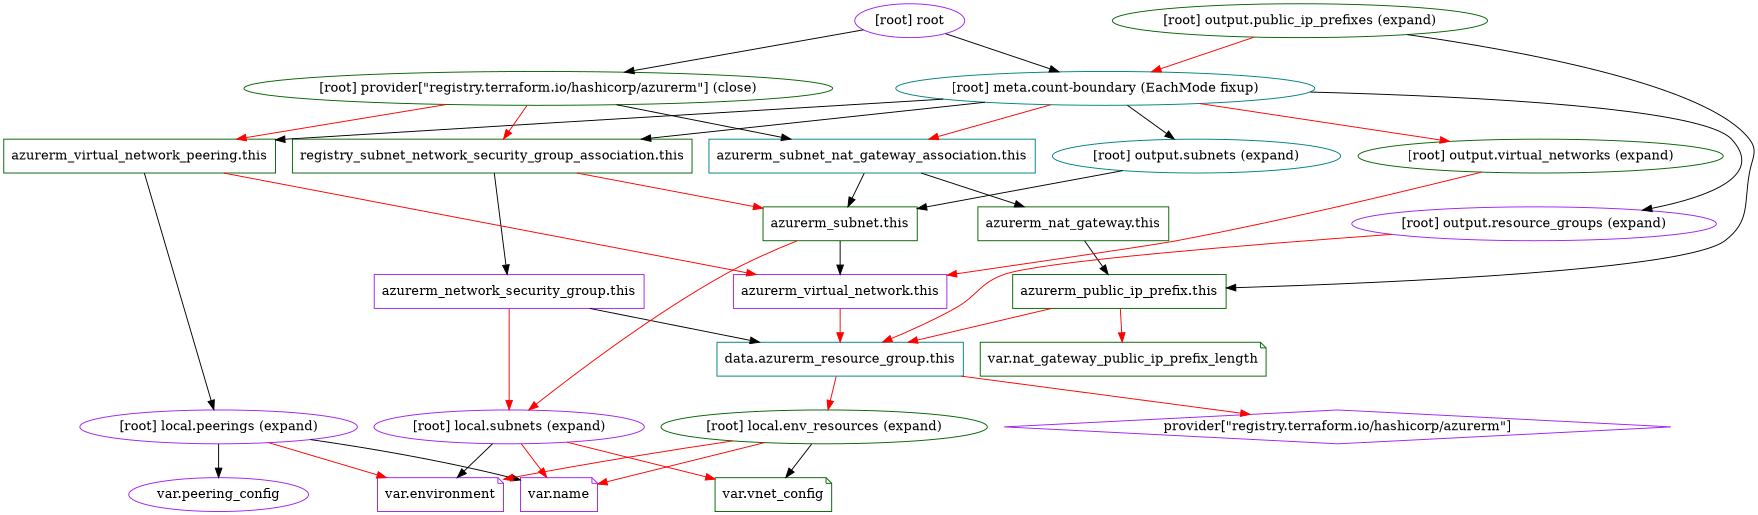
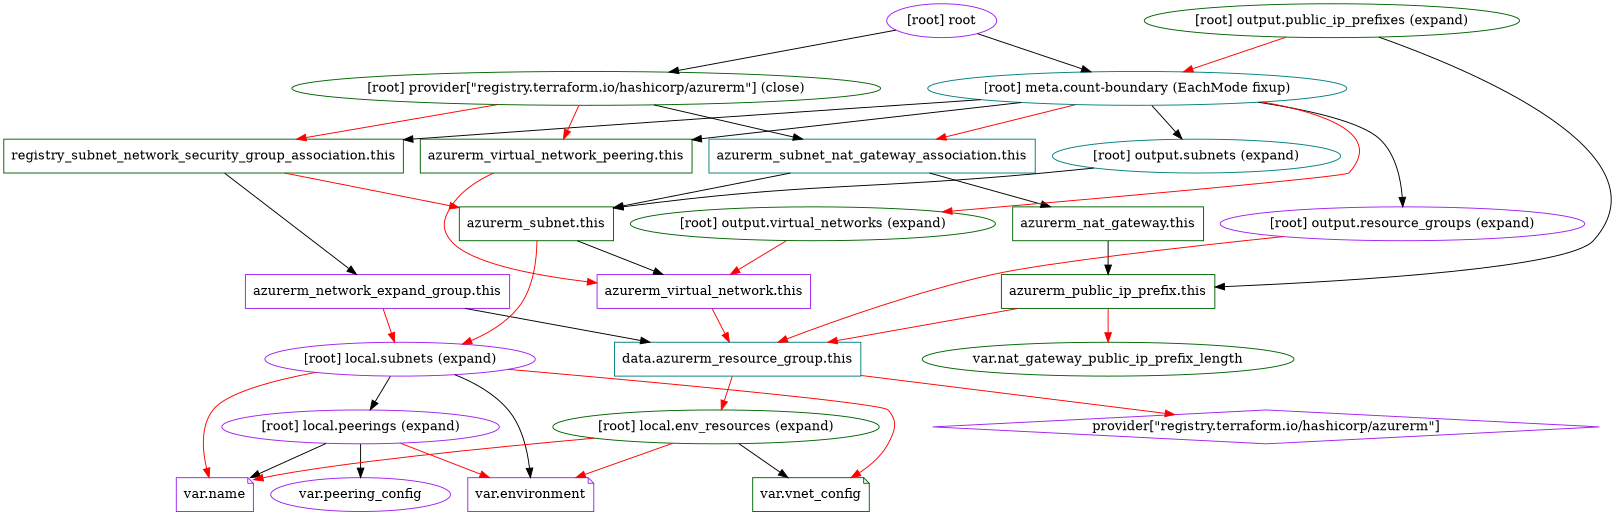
edge "azurerm_virtual_network_peering.this" -> "[root] local.peerings (expand)": now "[root] local.subnets (expand)" -> "[root] local.peerings (expand)"
node "azurerm_network_security_group.this": label "azurerm_network_security_group.this" -> "azurerm_network_expand_group.this"
node "var.nat_gateway_public_ip_prefix_length": shape note -> ellipse
